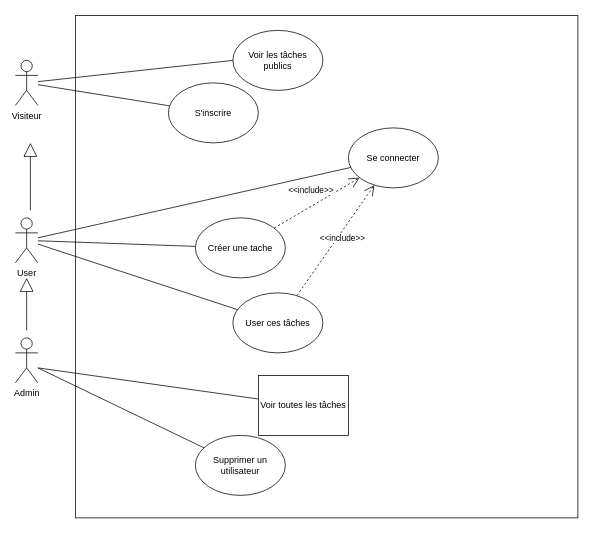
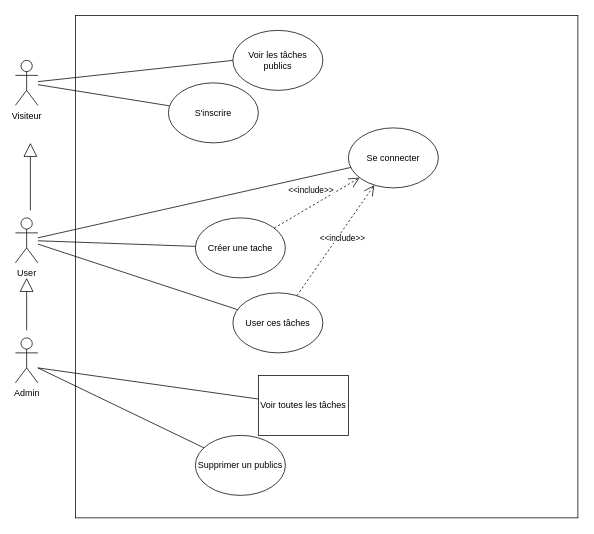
node "Supprimer un utilisateur": label "Supprimer un utilisateur" -> "Supprimer un publics"
